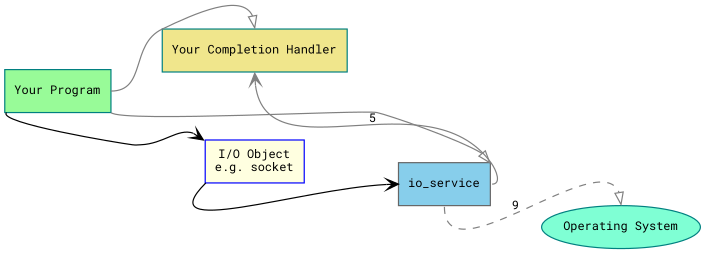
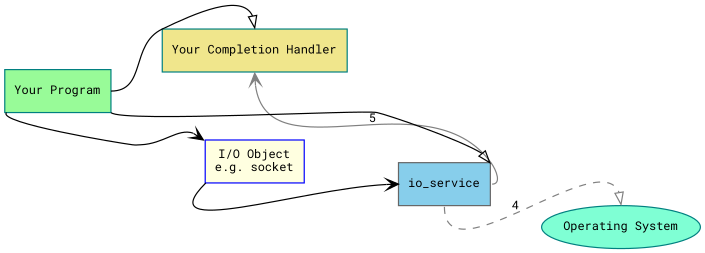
edge "Your Program" -> "Your Completion Handler": color #808080 -> black
edge "Your Program" -> "io_service": color #808080 -> black
edge "io_service" -> "Operating System": label "9" -> "4"
